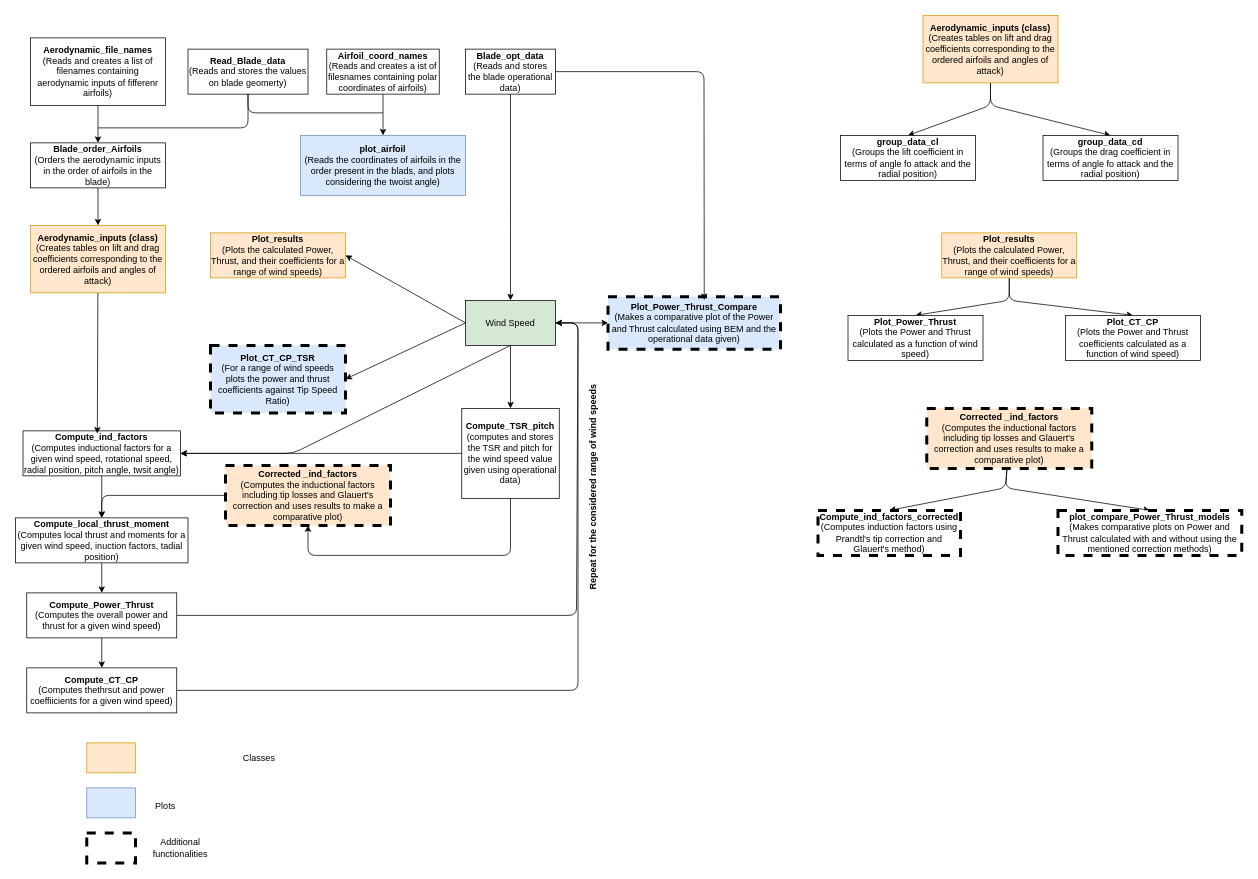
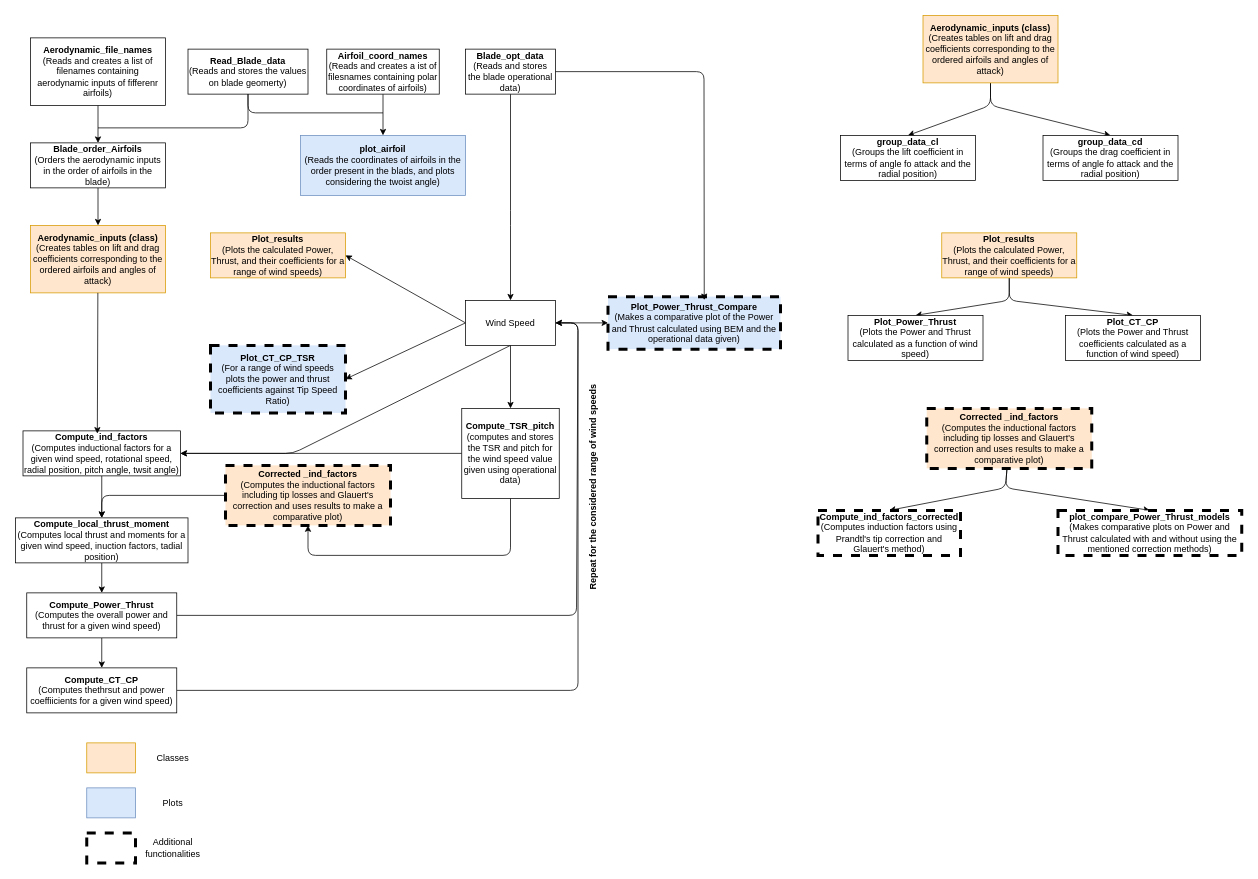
node "Wind Speed": fillcolor #d5e8d4 -> #ffffff
node "Classes": moved (259, 758) -> (173, 758)
node "Plots": moved (165, 807) -> (173, 803)
node "Additional functionalities": moved (180, 848) -> (173, 848)
